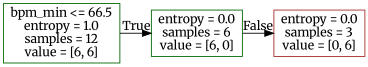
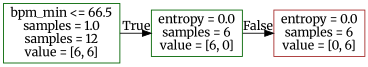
node "bpm_min <= 66.5 entropy = 1.0 samples = 12 value = [6, 6]": label "bpm_min <= 66.5 entropy = 1.0 samples = 12 value = [6, 6]" -> "bpm_min <= 66.5 samples = 1.0 samples = 12 value = [6, 6]"
node "entropy = 0.0 samples = 3 value = [0, 6]": label "entropy = 0.0 samples = 3 value = [0, 6]" -> "entropy = 0.0 samples = 6 value = [0, 6]"
